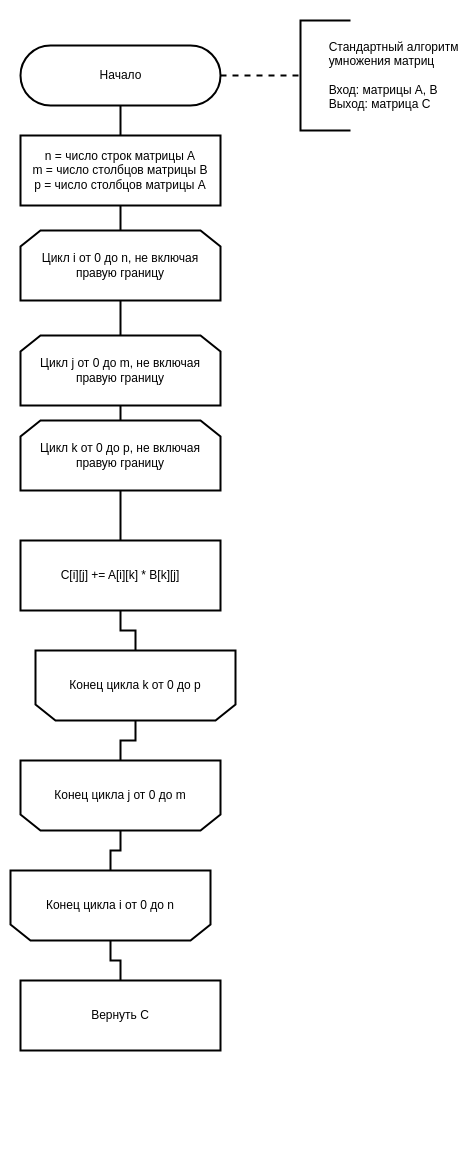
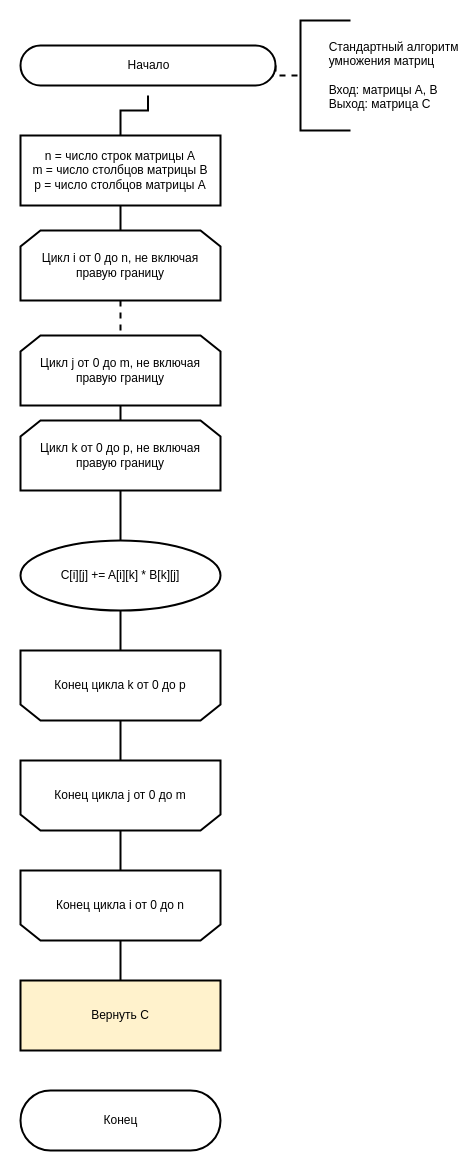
node "Начало": size 200x60 -> 255x40
edge "Цикл i от 0 до n, не включая правую границу" -- "Цикл j от 0 до m, не включая правую границу": style solid -> dashed
node "C[i][j] += A[i][k] * B[k][j]": shape rectangle -> ellipse
node "Конец цикла k от 0 до p": moved (136, 686) -> (121, 686)
node "Конец цикла i от 0 до n": moved (111, 906) -> (121, 906)
node "Вернуть С": fillcolor #ffffff -> #fff2cc
node "Конец": added
